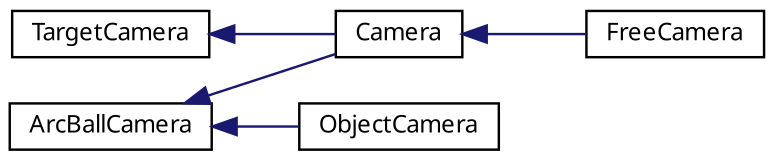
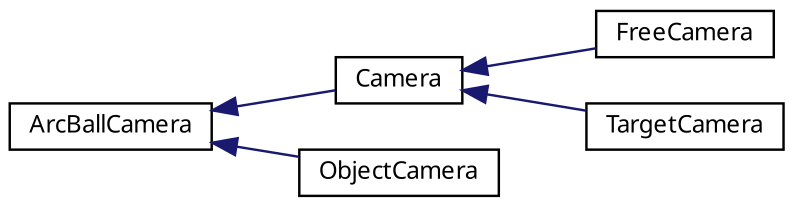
edge "Camera" -> "TargetCamera": reversed
